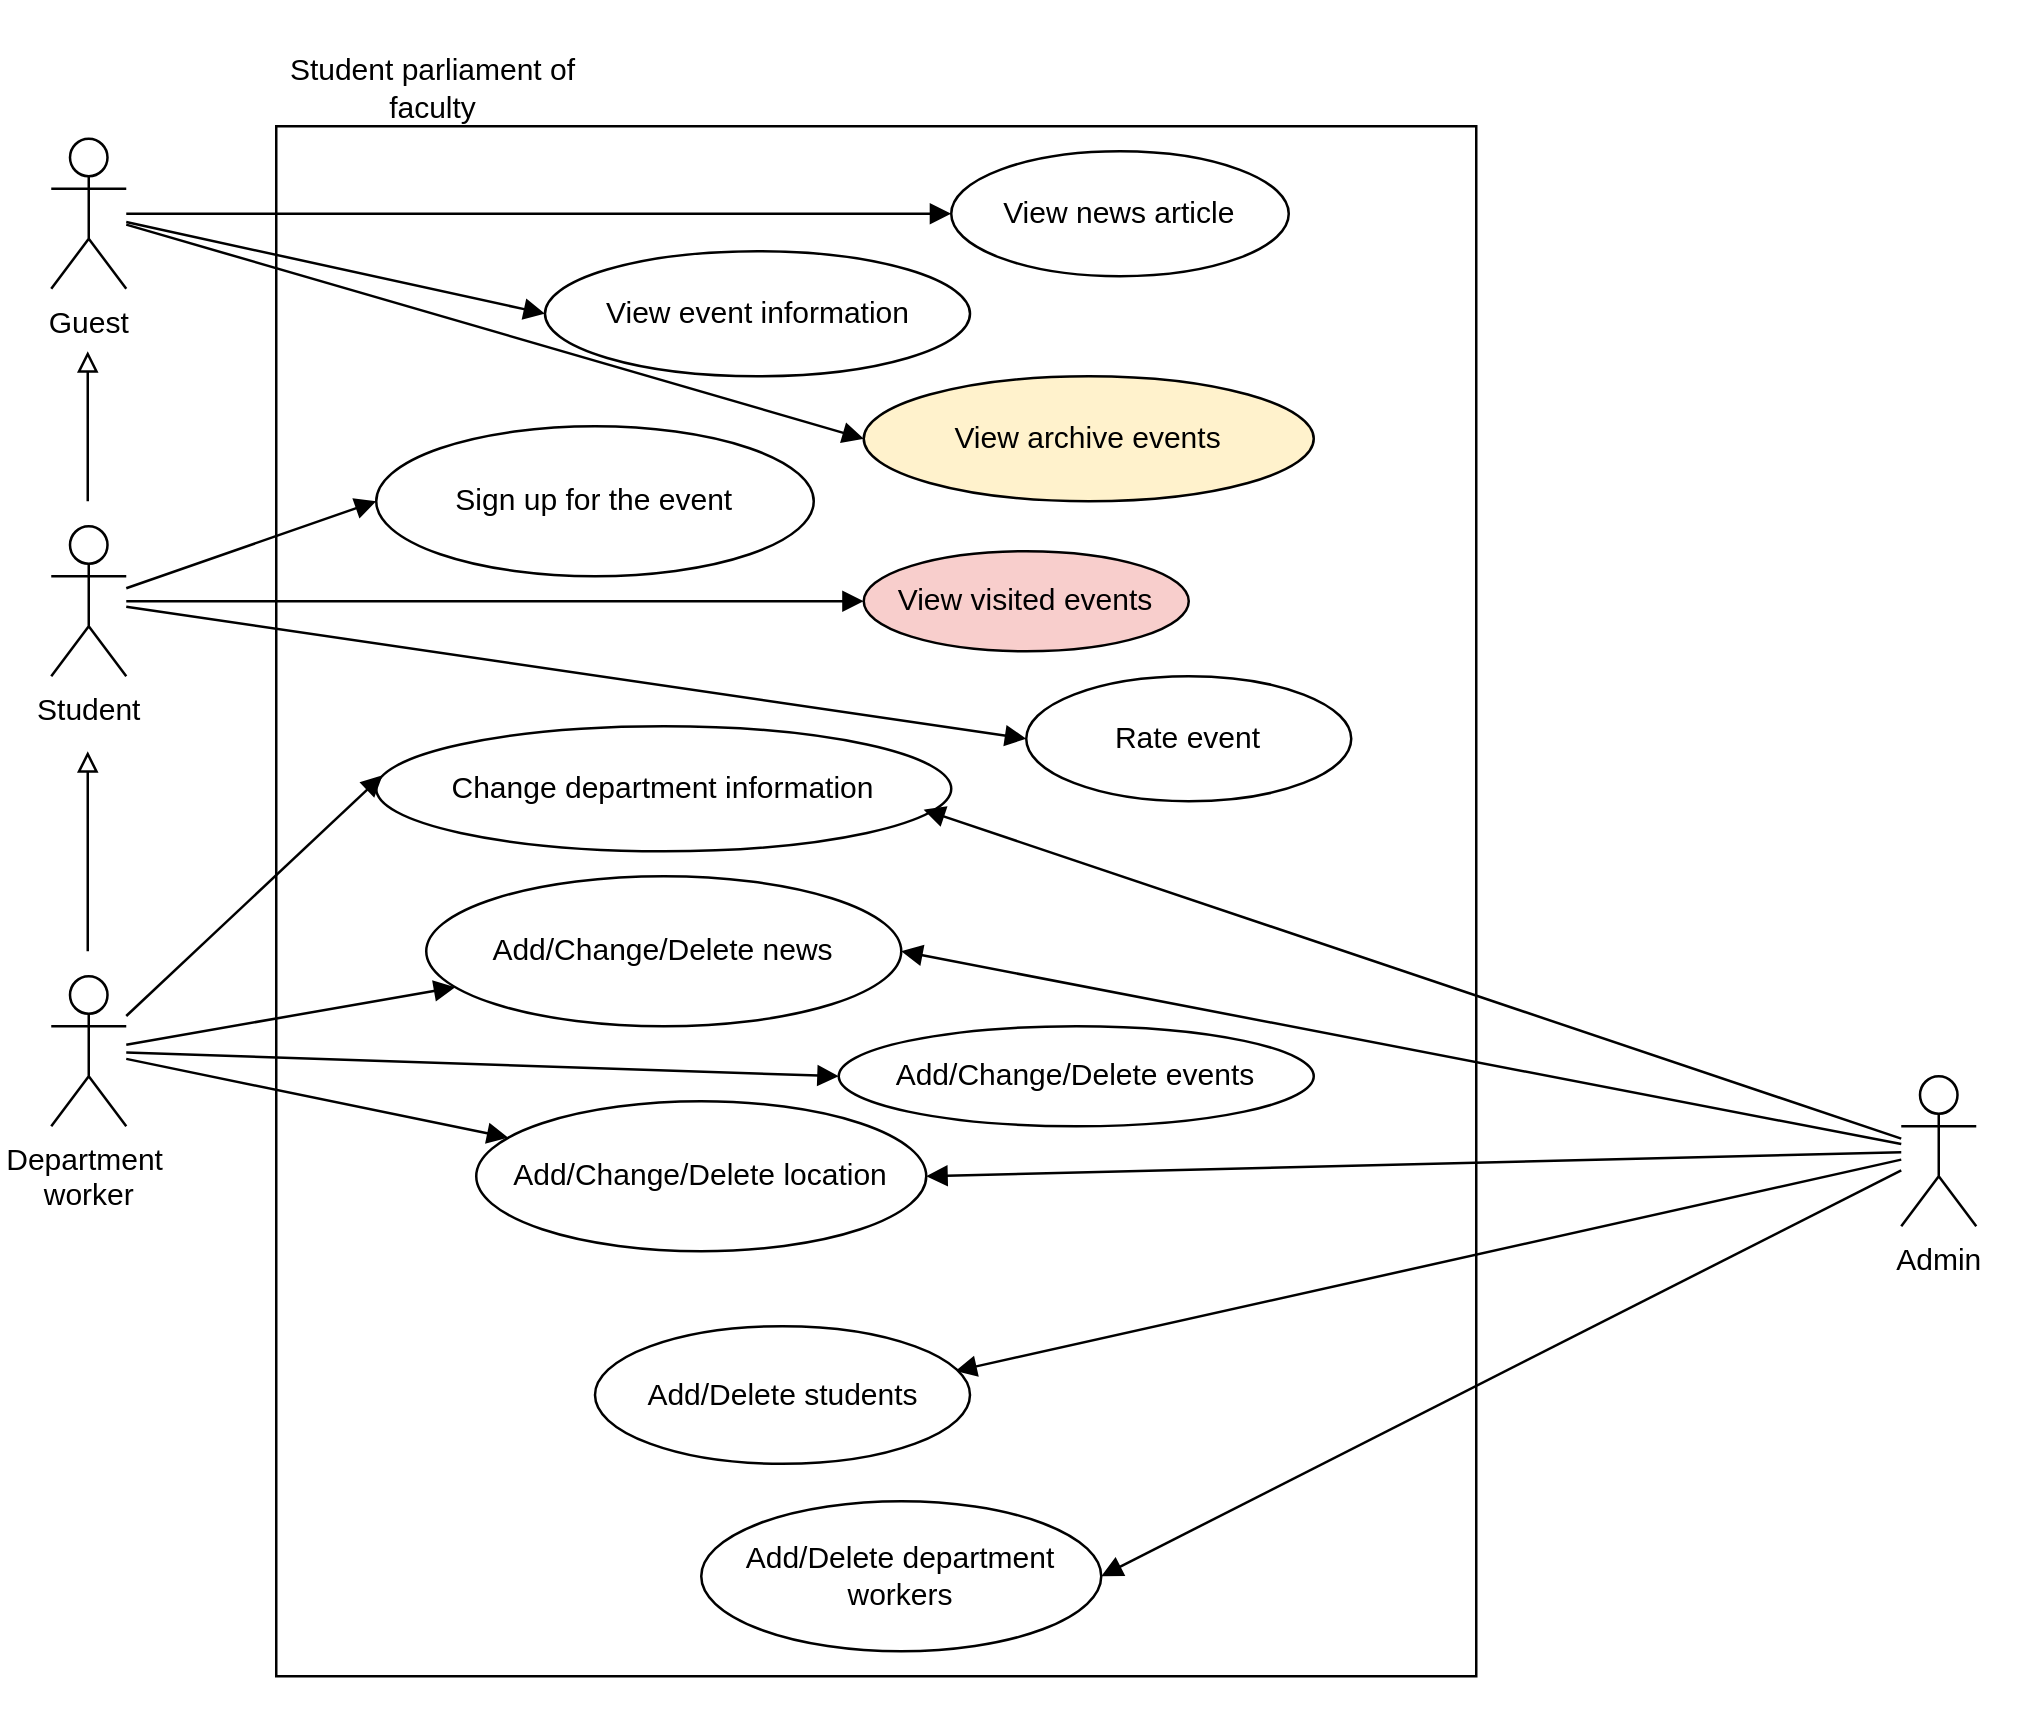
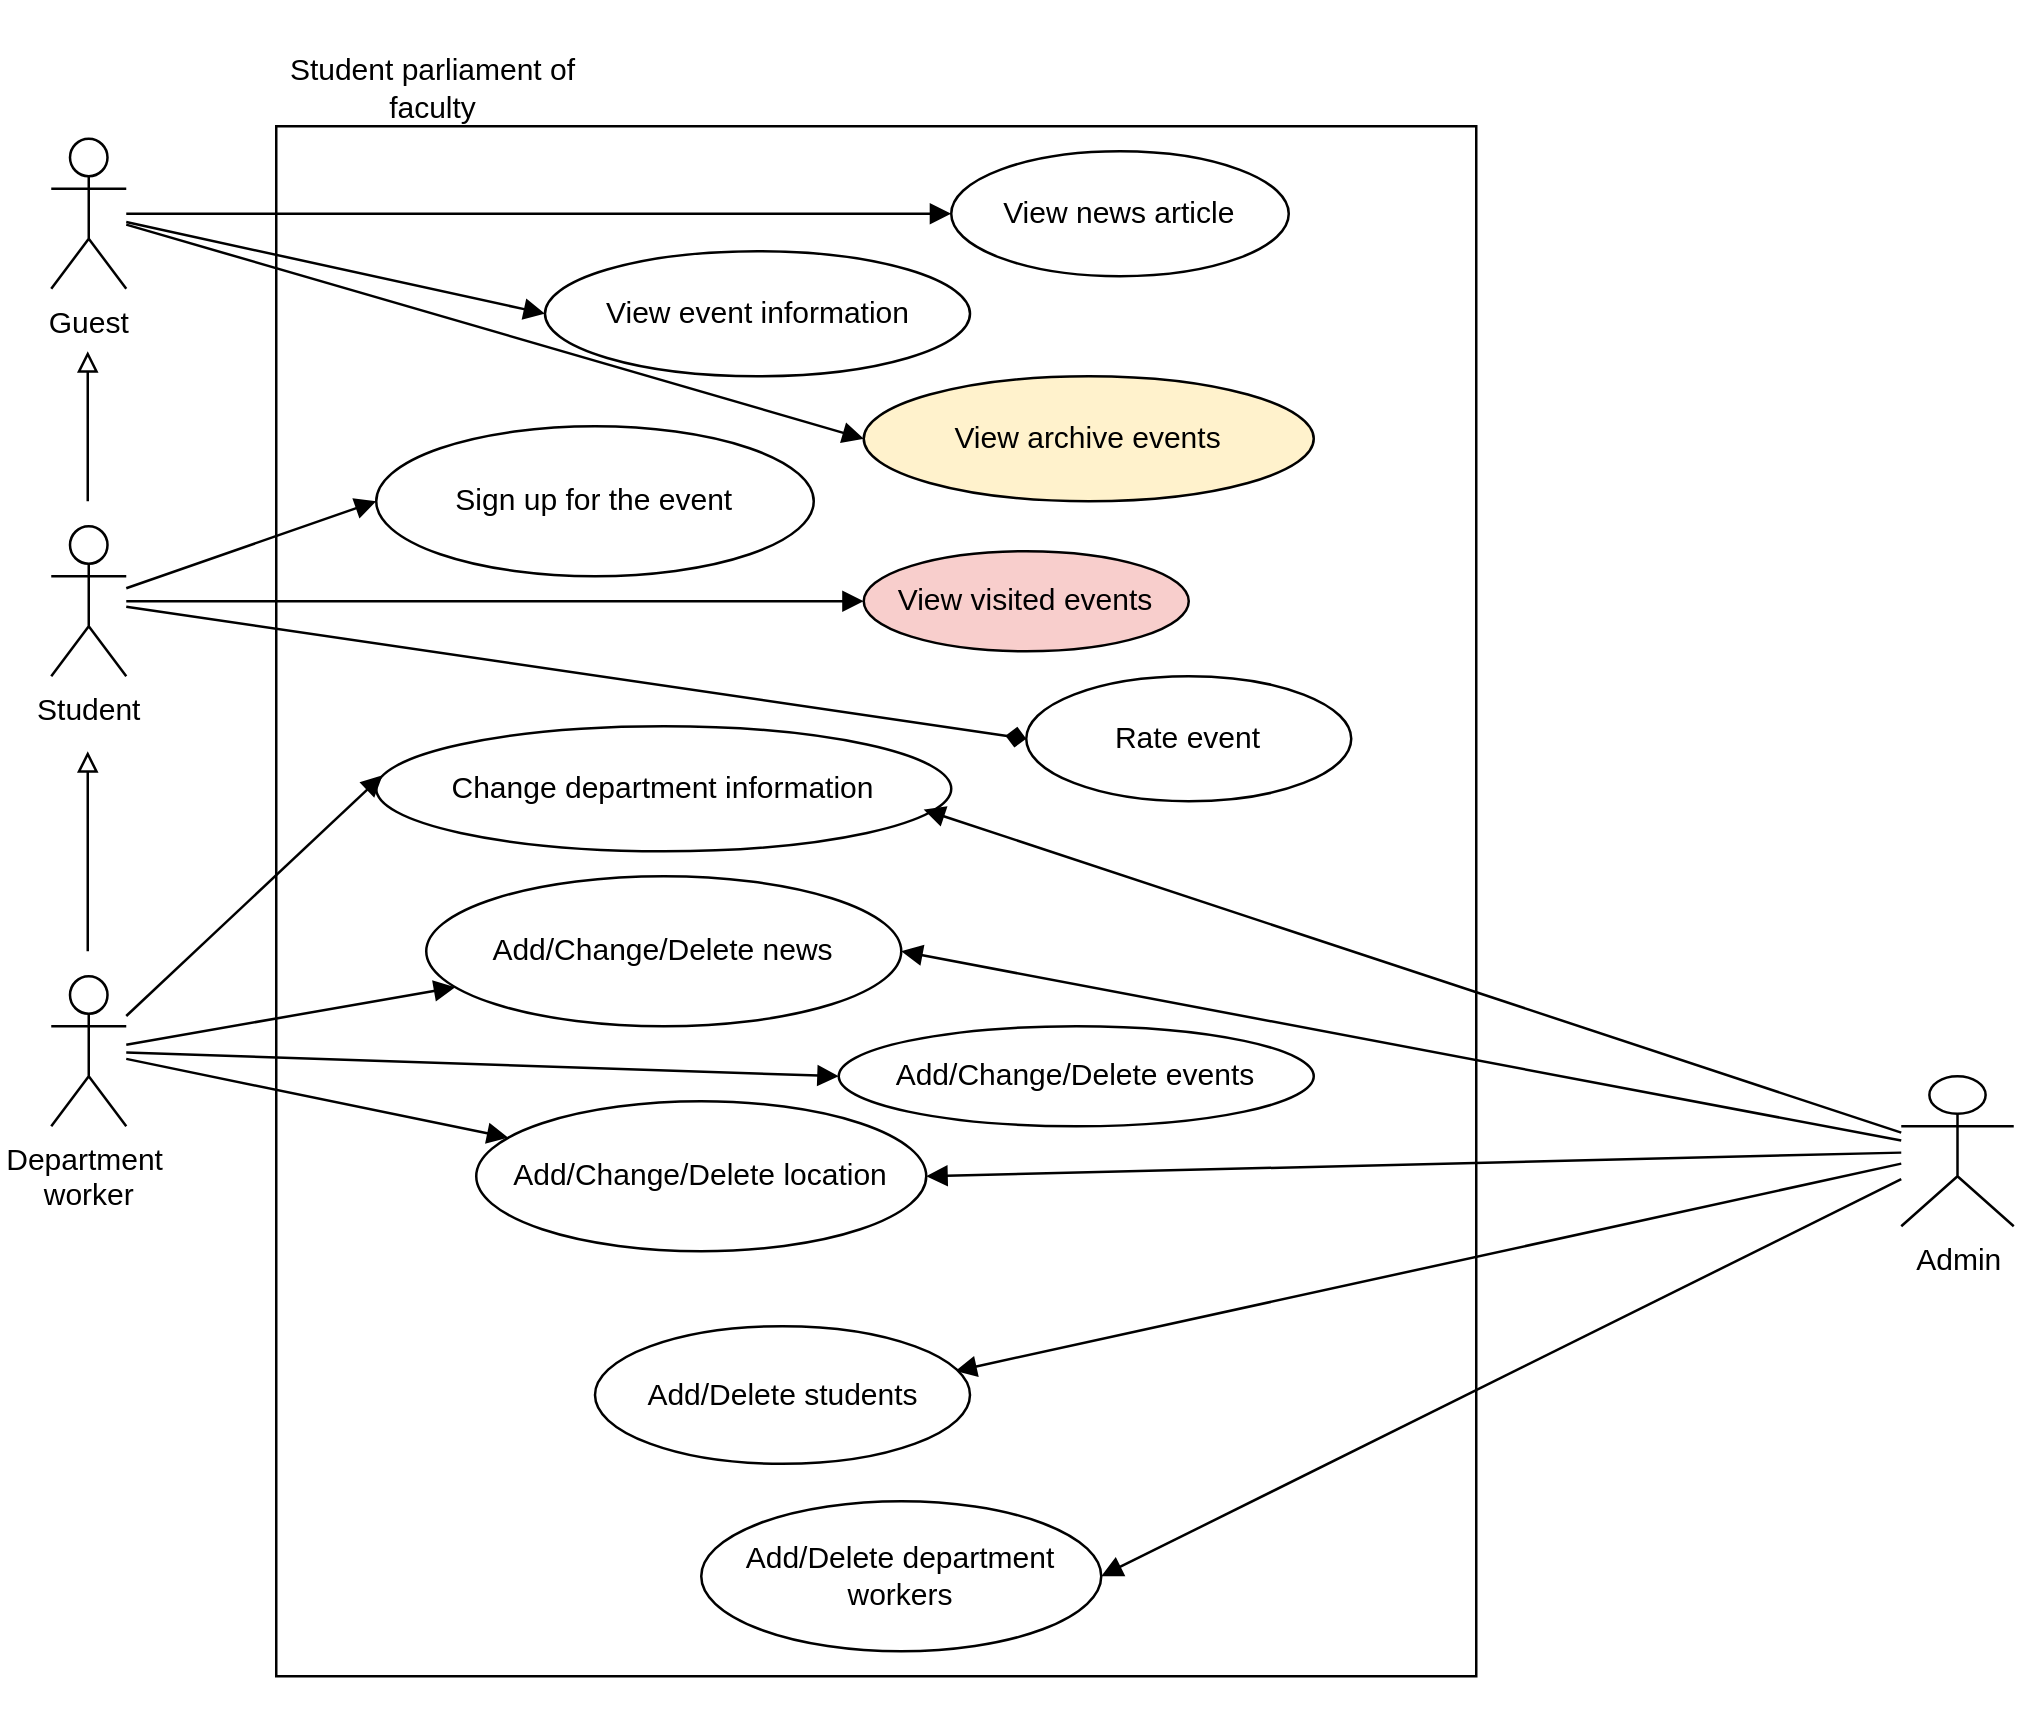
edge "Student" -> "Rate event": arrowhead block -> diamond
node "Admin": size 75x150 -> 113x150
